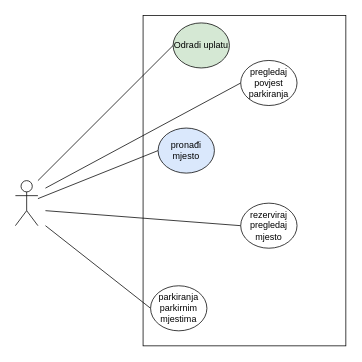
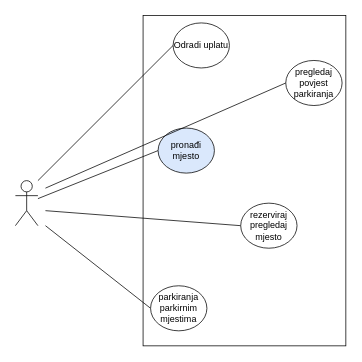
node "Odradi uplatu": fillcolor #d5e8d4 -> #ffffff
node "pregledaj povjest parkiranja": moved (269, 83) -> (314, 83)
